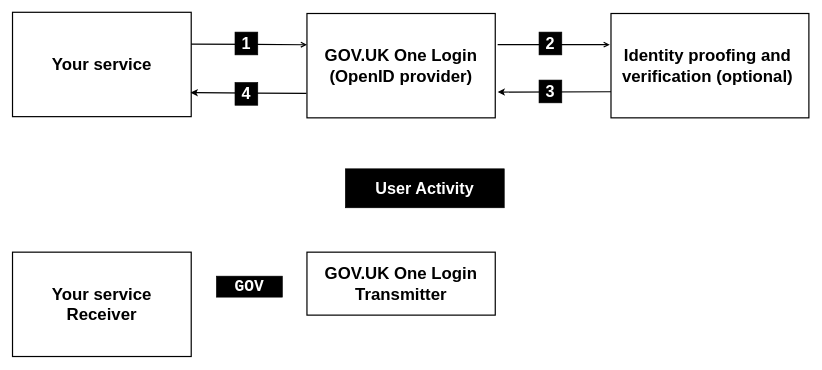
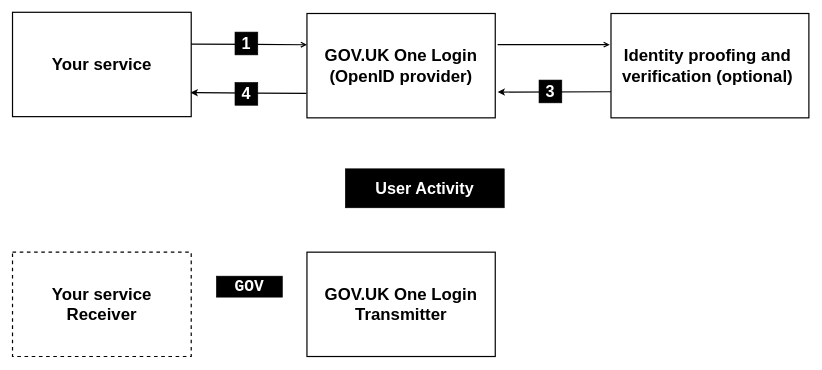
node "2": removed
node "GOV.UK One Login Transmitter": size 188x63 -> 188x104
node "Your service Receiver": style solid -> dashed
